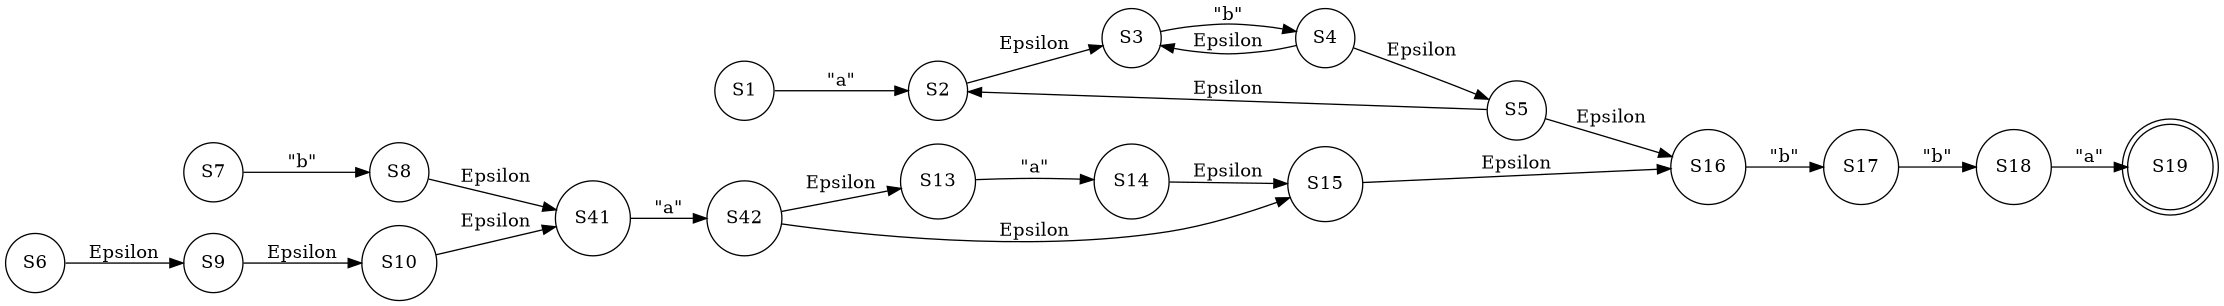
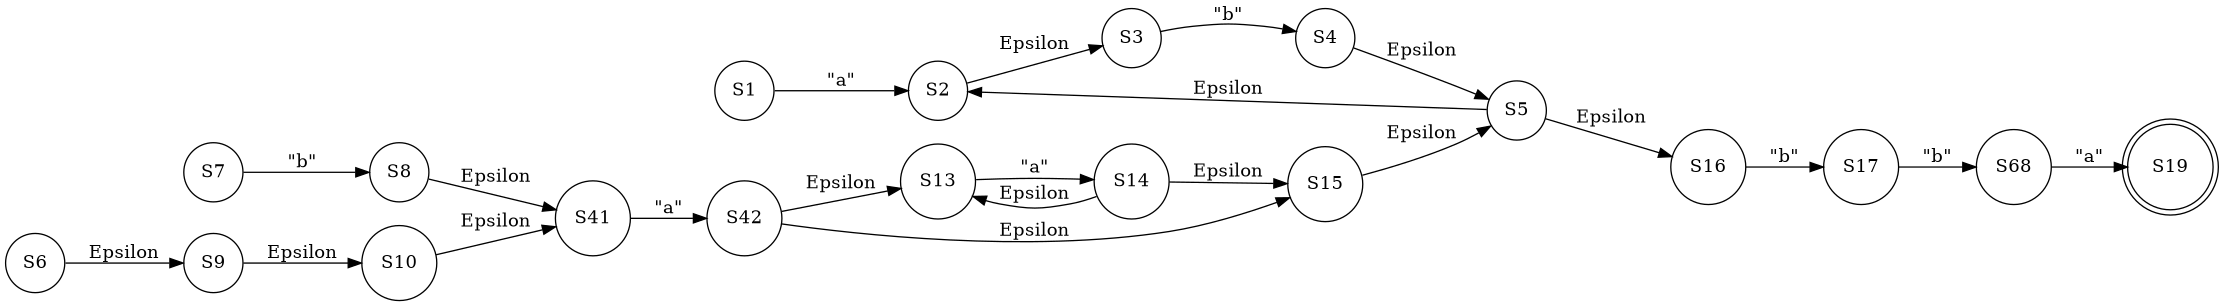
edge "S4" -> "S3": removed, label "Epsilon"
node "S18": label "S18" -> "S68"
edge "S15" -> "S16": now "S15" -> "S5"
edge "S14" -> "S13": added, label "Epsilon"
